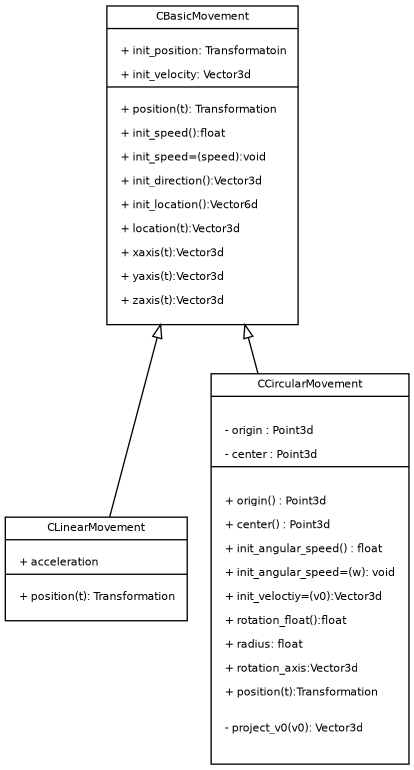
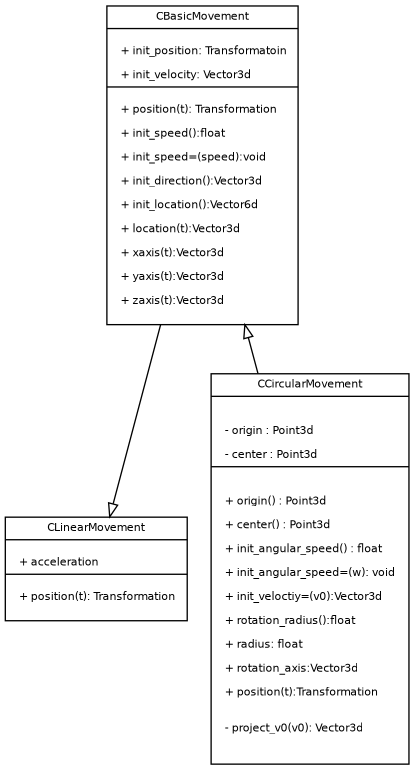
edge "CLinearMovement" -> "CBasicMovement": reversed
node "CCircularMovement": text "+ rotation_float():float" -> "+ rotation_radius():float"
